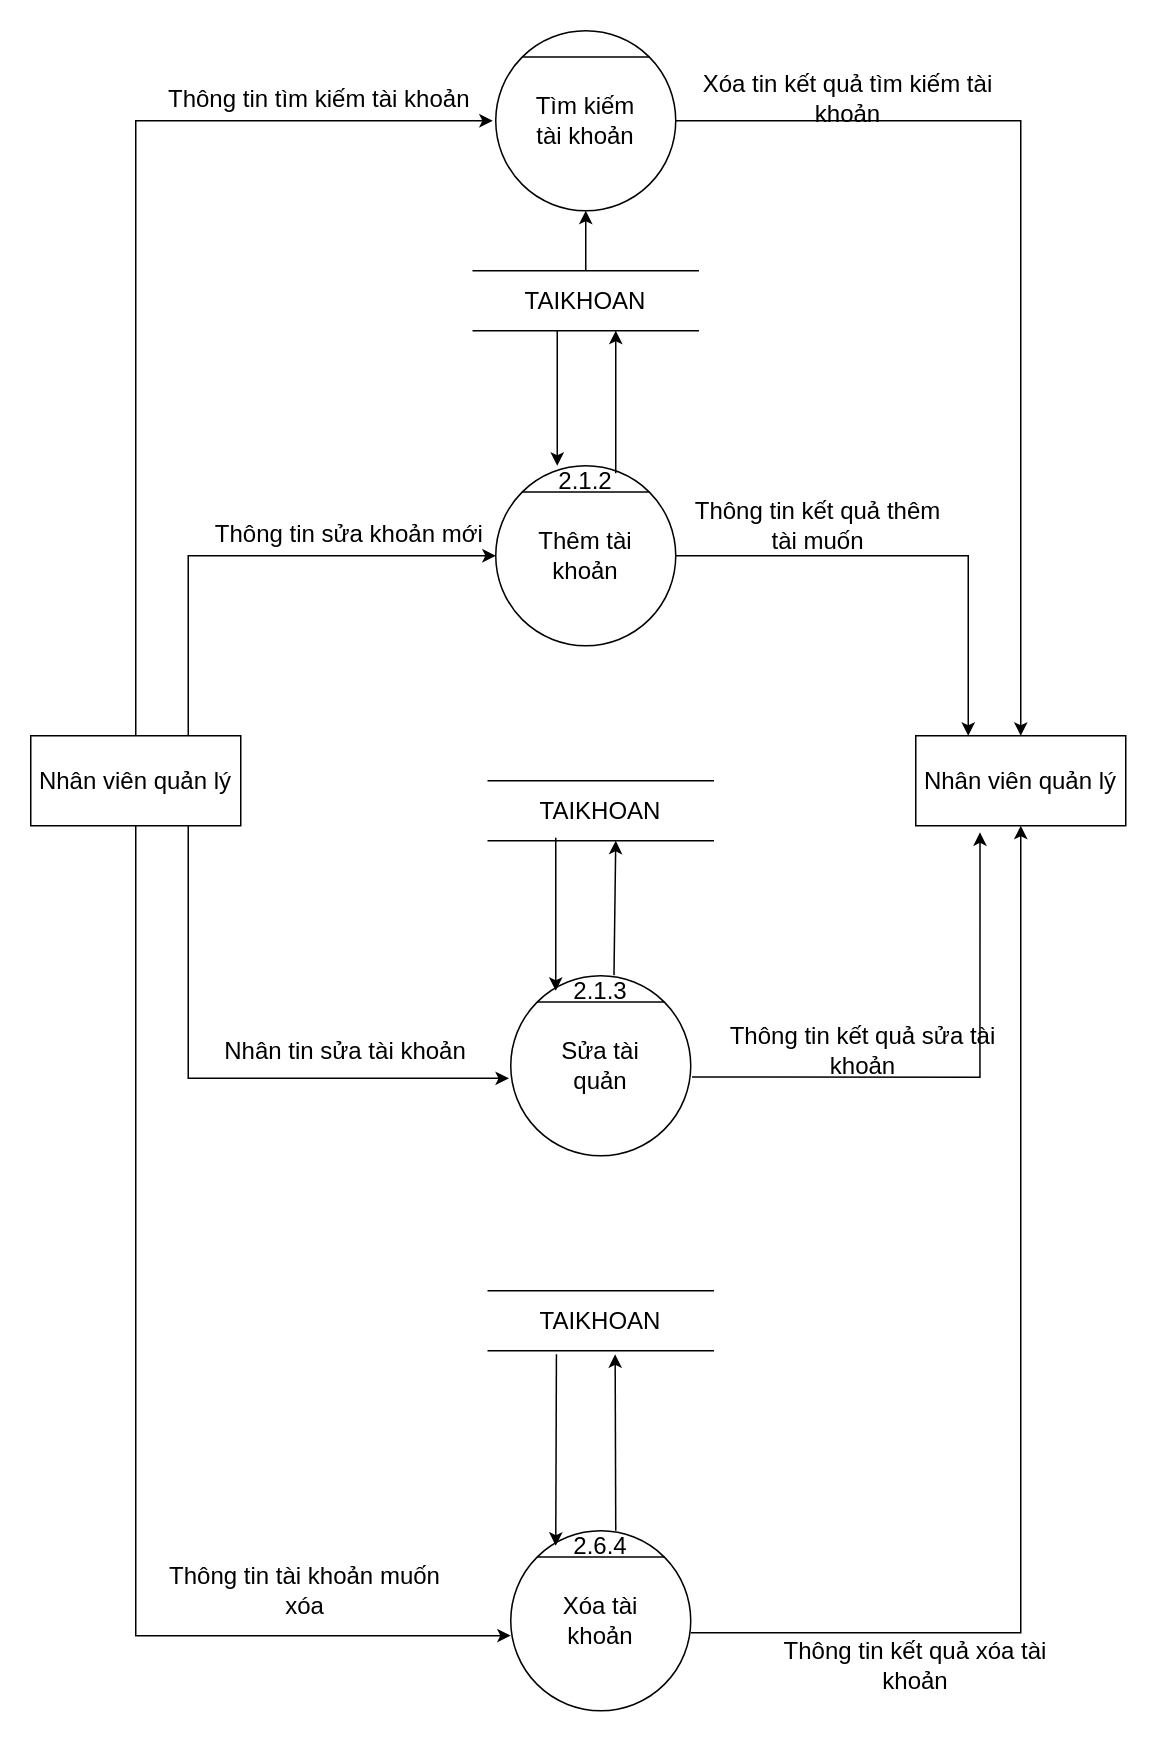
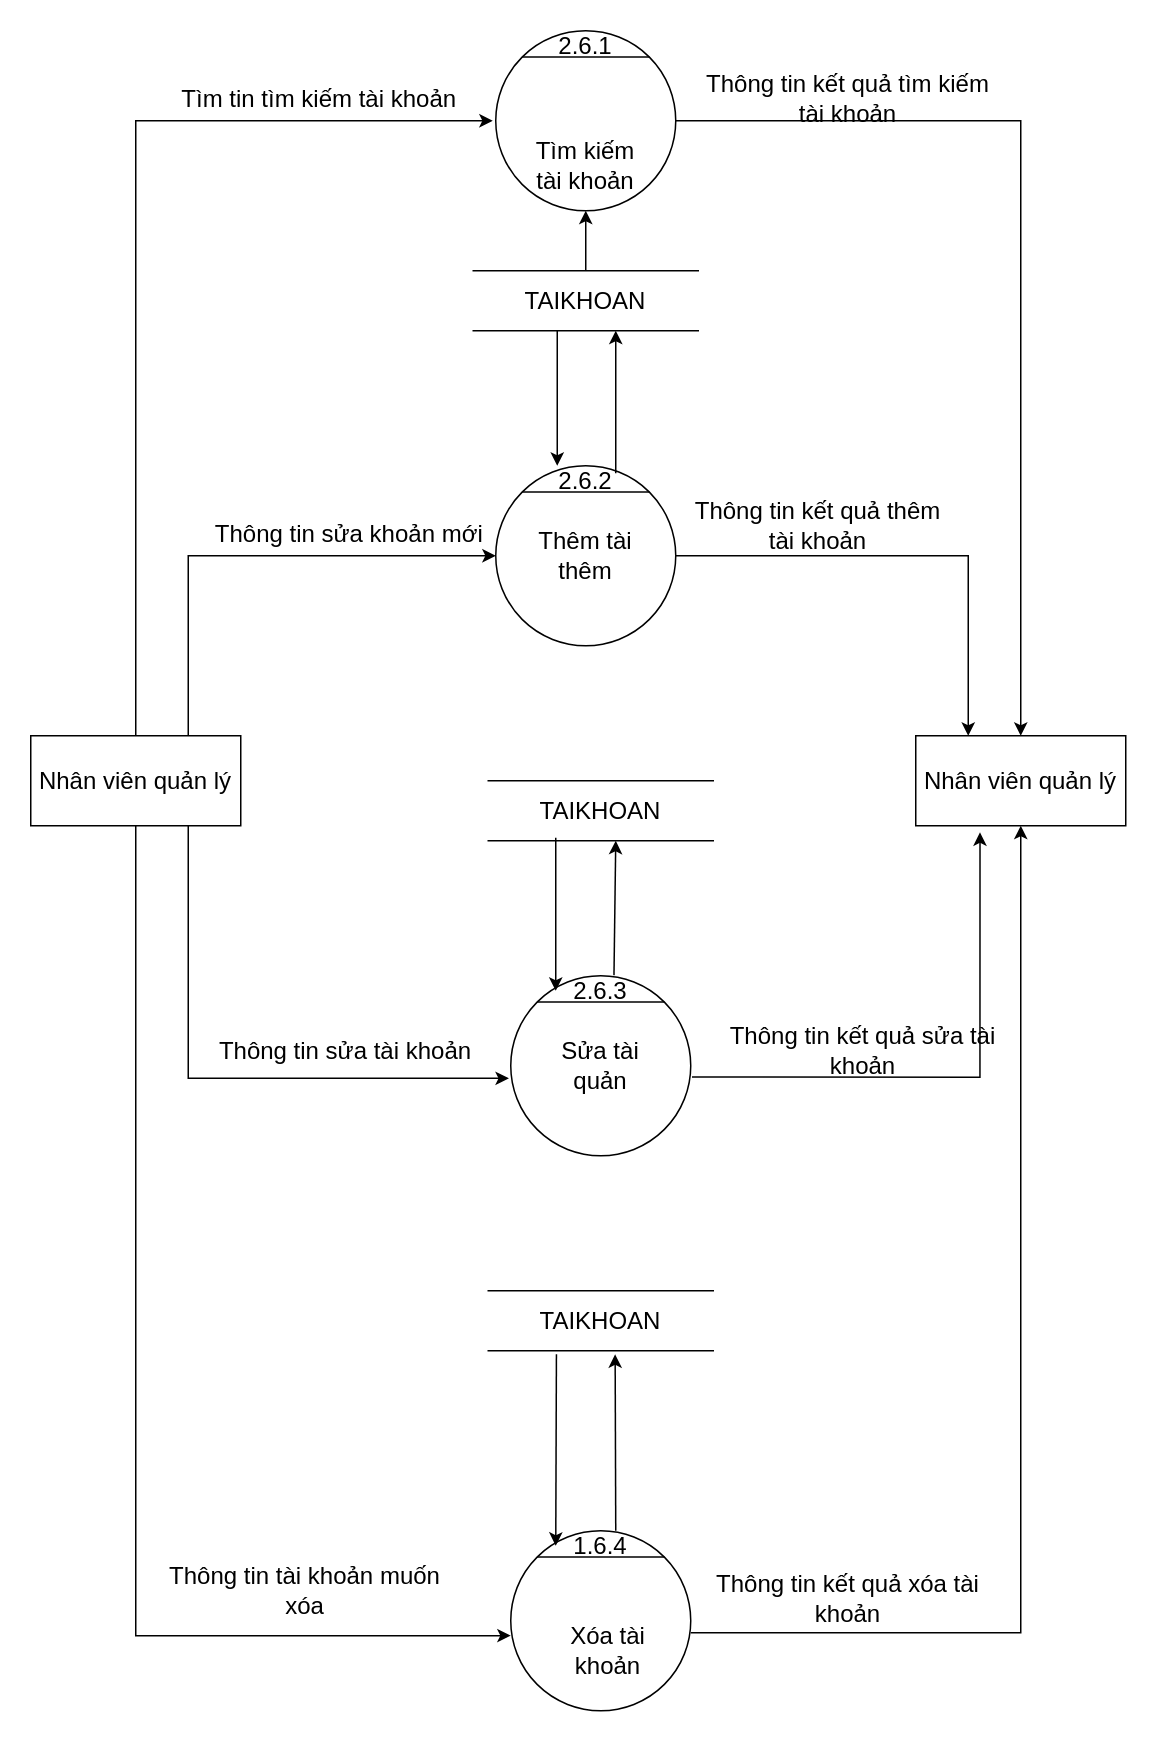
node "2.6.1": added
node "Thông tin tìm kiếm tài khoản": label "Thông tin tìm kiếm tài khoản" -> "Tìm tin tìm kiếm tài khoản"
node "Xóa tin kết quả tìm kiếm tài khoản": label "Xóa tin kết quả tìm kiếm tài khoản" -> "Thông tin kết quả tìm kiếm tài khoản"
node "Tìm kiếm tài khoản": moved (586, 121) -> (586, 166)
node "2.1.2": label "2.1.2" -> "2.6.2"
node "Thông tin kết quả thêm tài muốn": label "Thông tin kết quả thêm tài muốn" -> "Thông tin kết quả thêm tài khoản"
node "Thêm tài khoản": label "Thêm tài khoản" -> "Thêm tài thêm"
node "2.1.3": label "2.1.3" -> "2.6.3"
node "Nhân tin sửa tài khoản": label "Nhân tin sửa tài khoản" -> "Thông tin sửa tài khoản"
node "2.6.4": label "2.6.4" -> "1.6.4"
node "Xóa tài khoản": moved (601, 1621) -> (608, 1651)
node "Thông tin kết quả xóa tài khoản": moved (916, 1666) -> (848, 1598)
